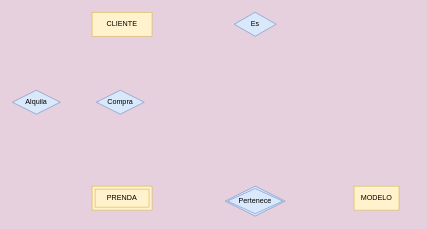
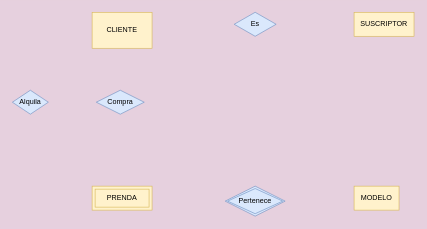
node "CLIENTE": size 60x24 -> 60x36
node "SUSCRIPTOR": added
node "Alquila": size 48x24 -> 36x24
